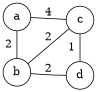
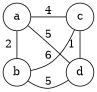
edge "c" -- "b": label "2" -> "6"
edge "a" -- "d": added, label "5"
edge "b" -- "d": label "2" -> "5"
